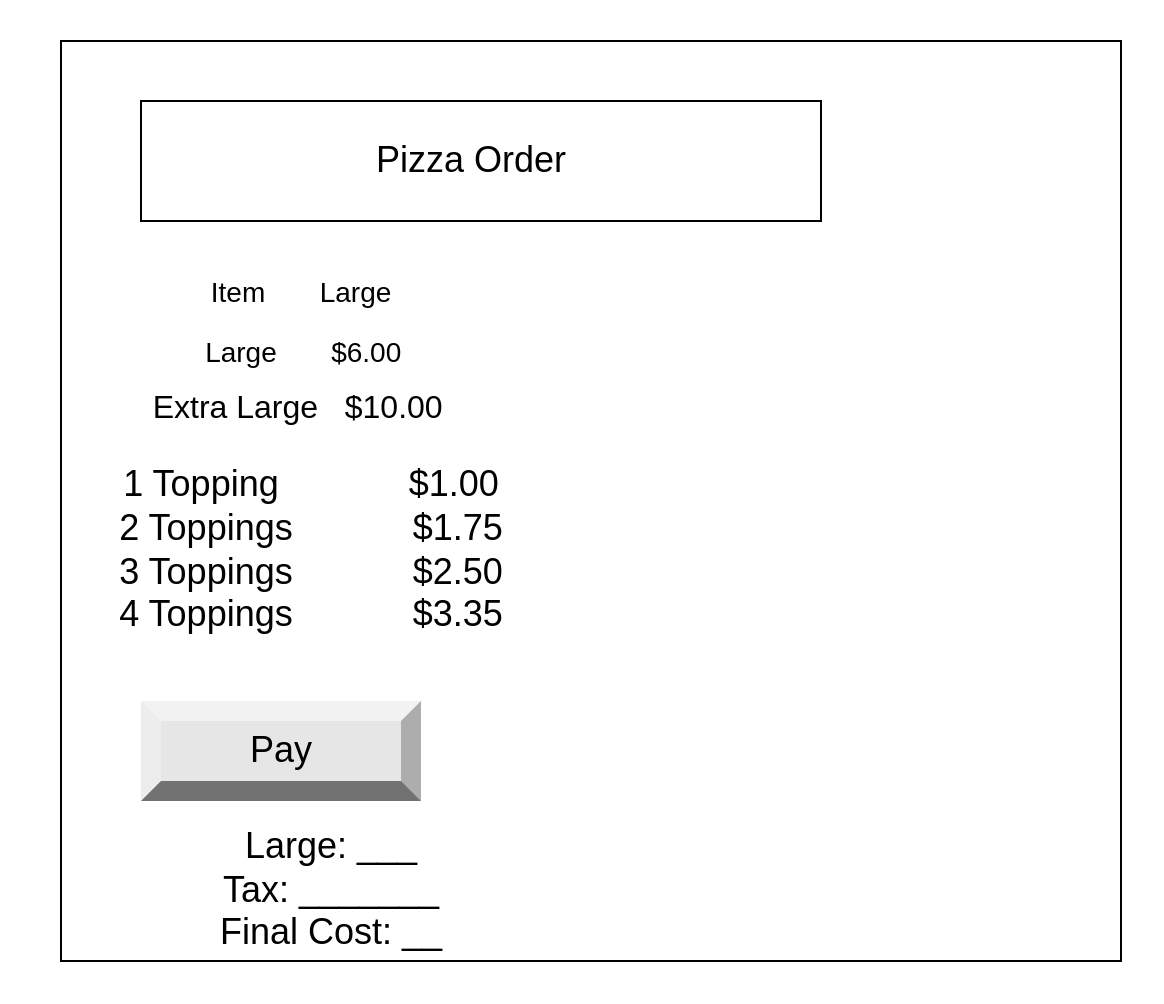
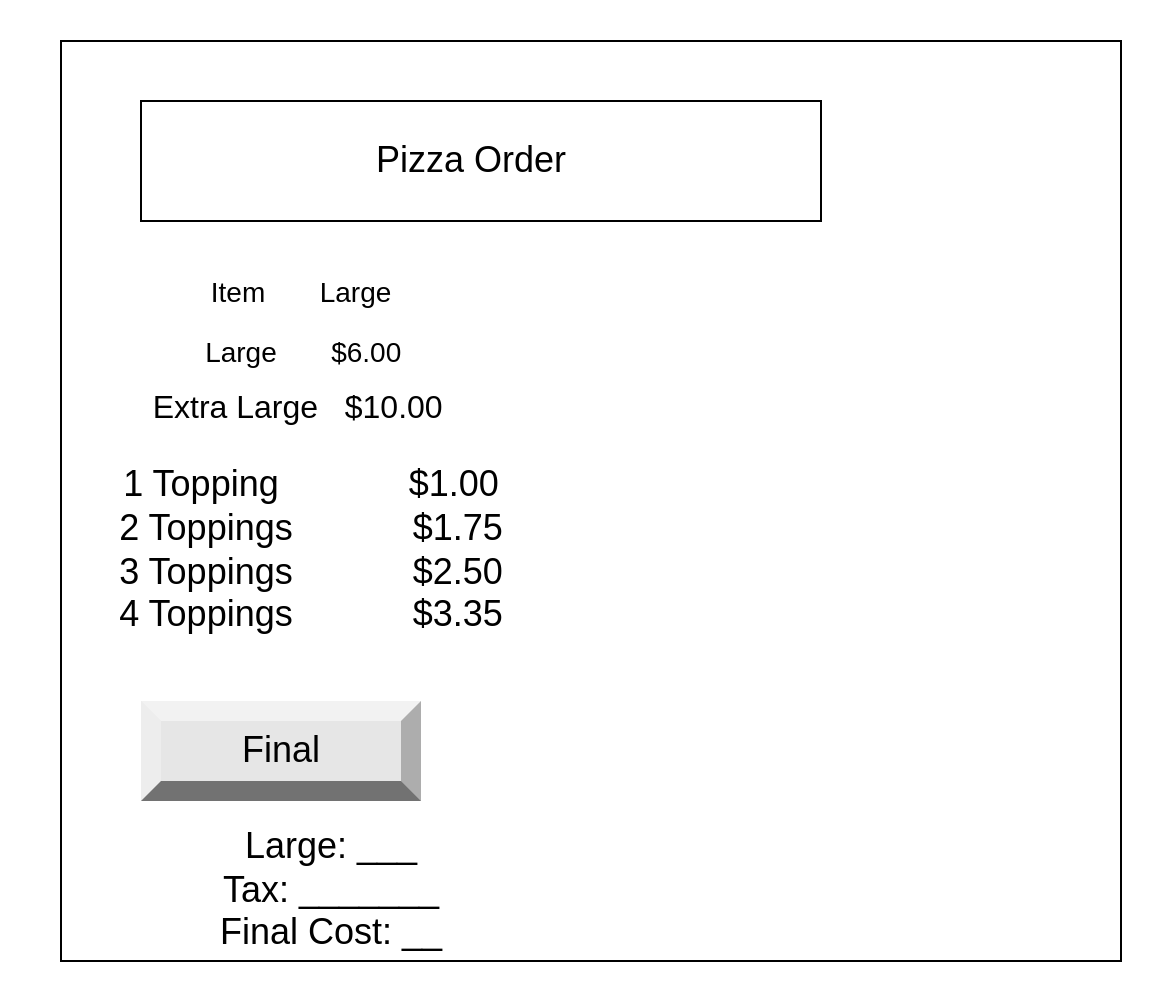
node "Pay": label "Pay" -> "Final"
